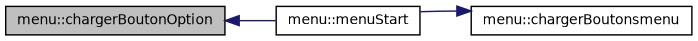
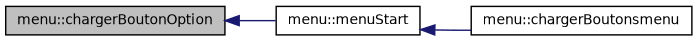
edge "menu::menuStart" -> "menu::chargerBoutonsmenu": reversed
